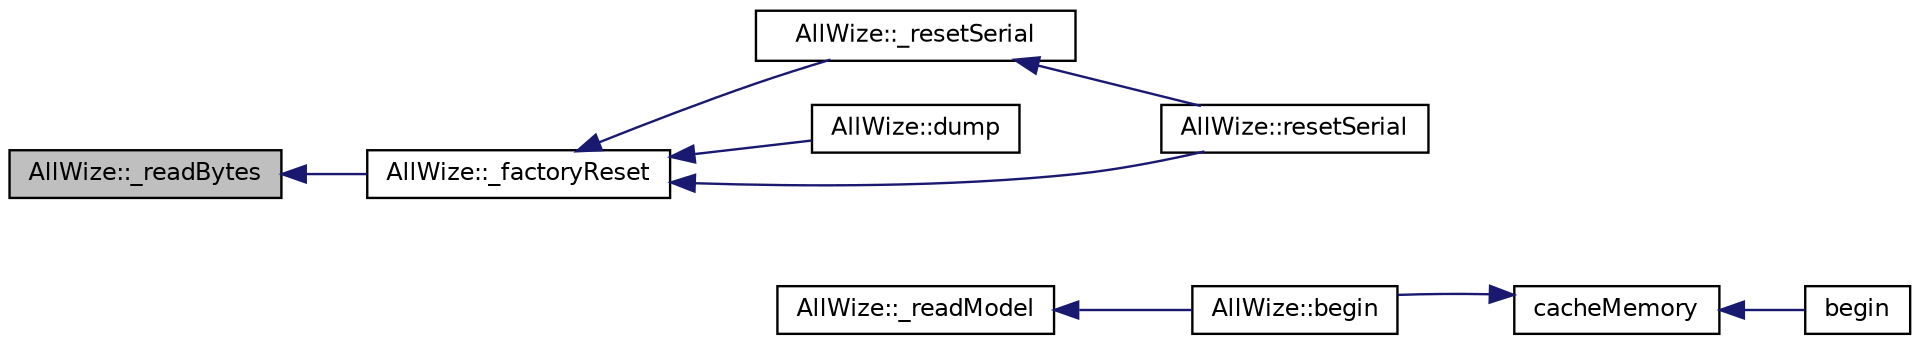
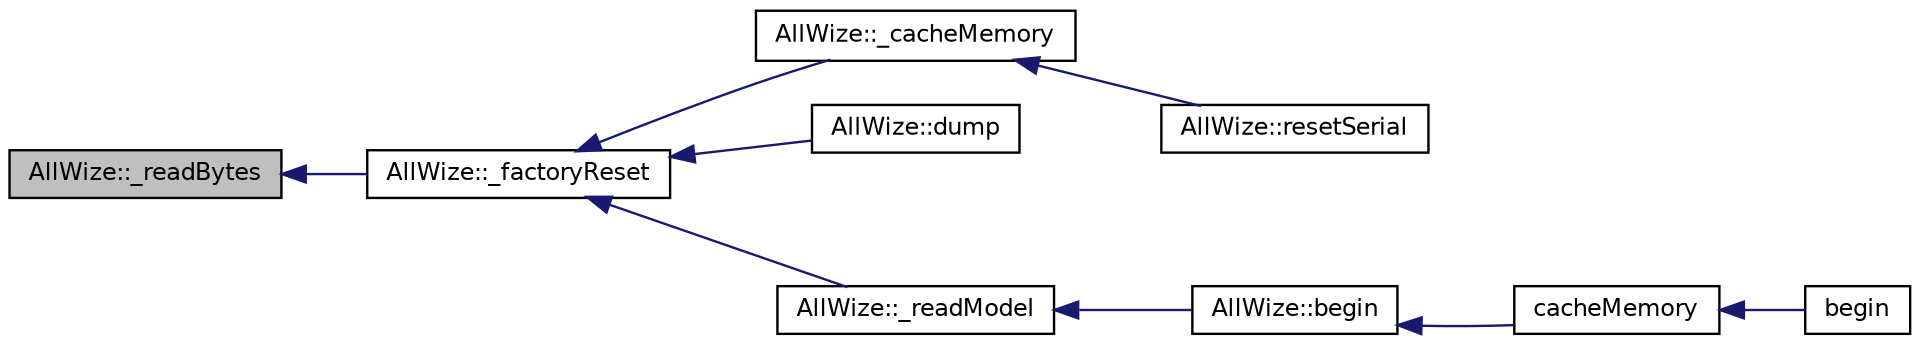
node "AllWize::_resetSerial": label "AllWize::_resetSerial" -> "AllWize::_cacheMemory"
edge "AllWize::resetSerial" -> "AllWize::_factoryReset": now "AllWize::_readModel" -> "AllWize::_factoryReset"
edge "AllWize::begin" -> "cacheMemory": reversed
